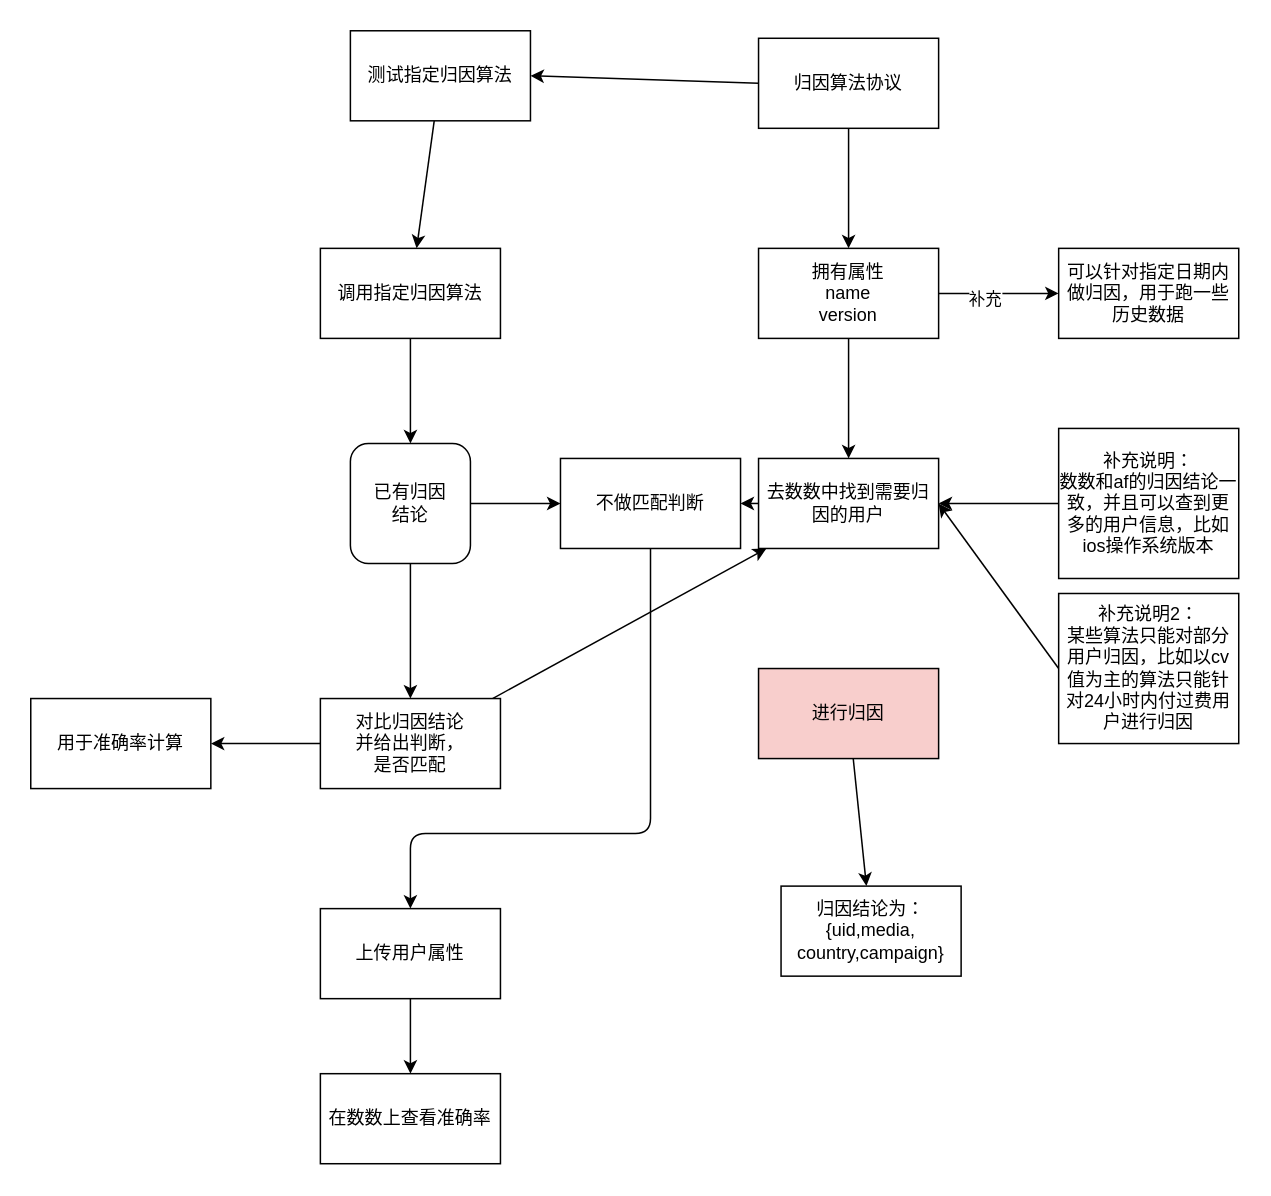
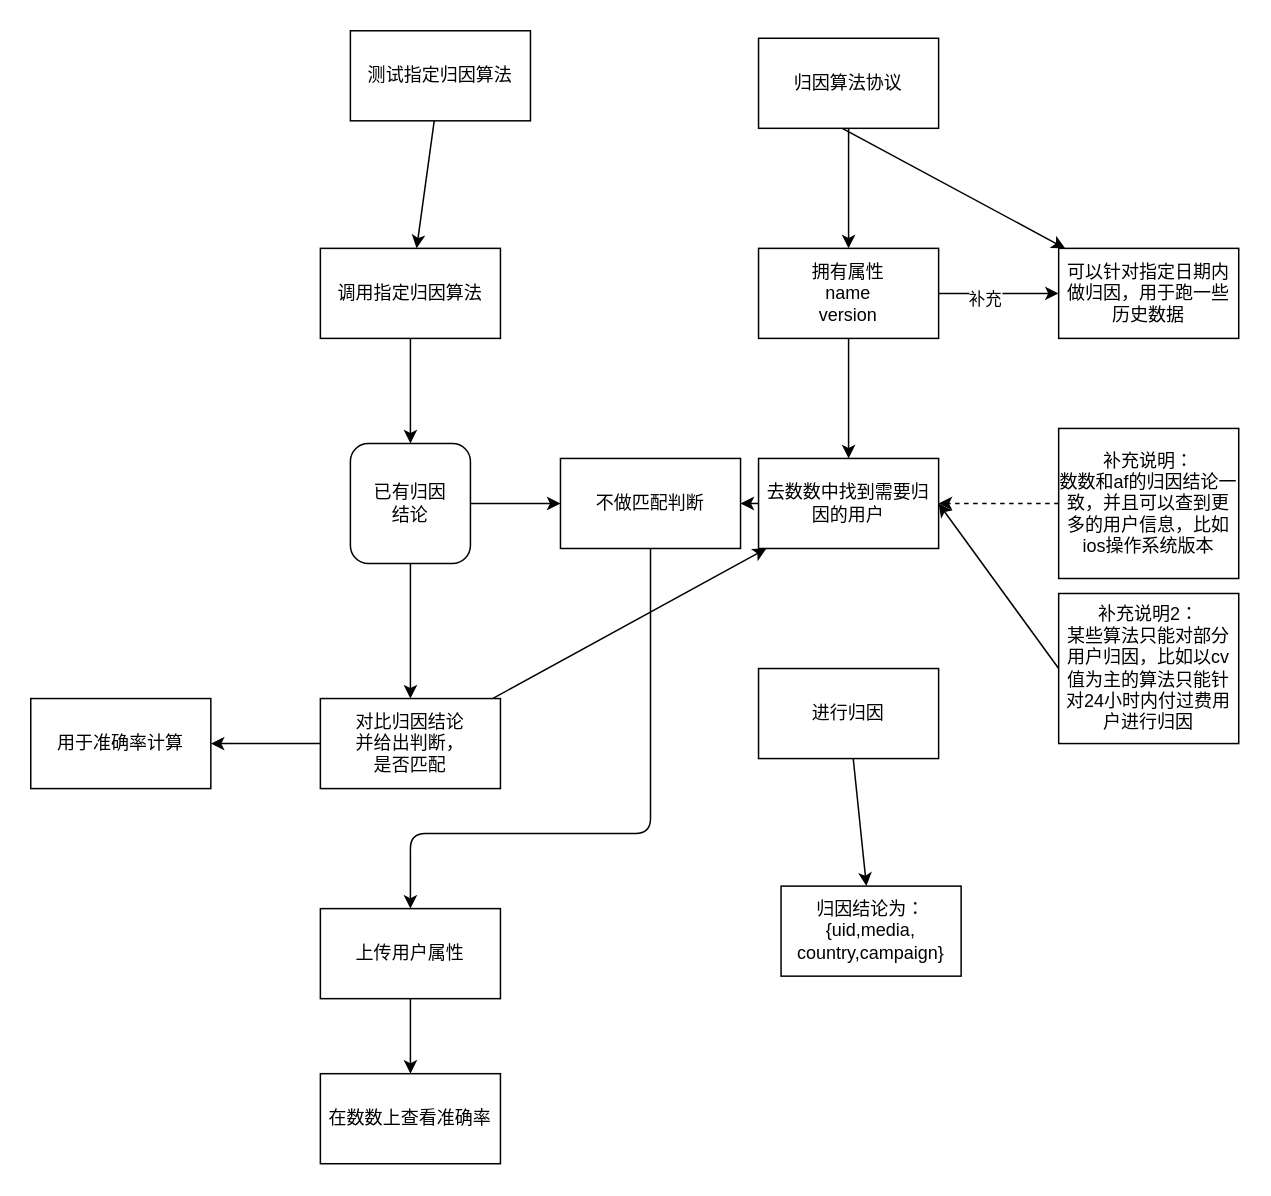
edge "归因算法协议" -> "测试指定归因算法": now "归因算法协议" -> "可以针对指定日期内 做归因，用于跑一些历史数据"
edge "补充说明： 数数和af的归因结论一致，并且可以查到更多的用户信息，比如ios操作系统版本" -> "去数数中找到需要归因的用户": style solid -> dashed
node "进行归因": fillcolor #f8cecc -> #ffffff
